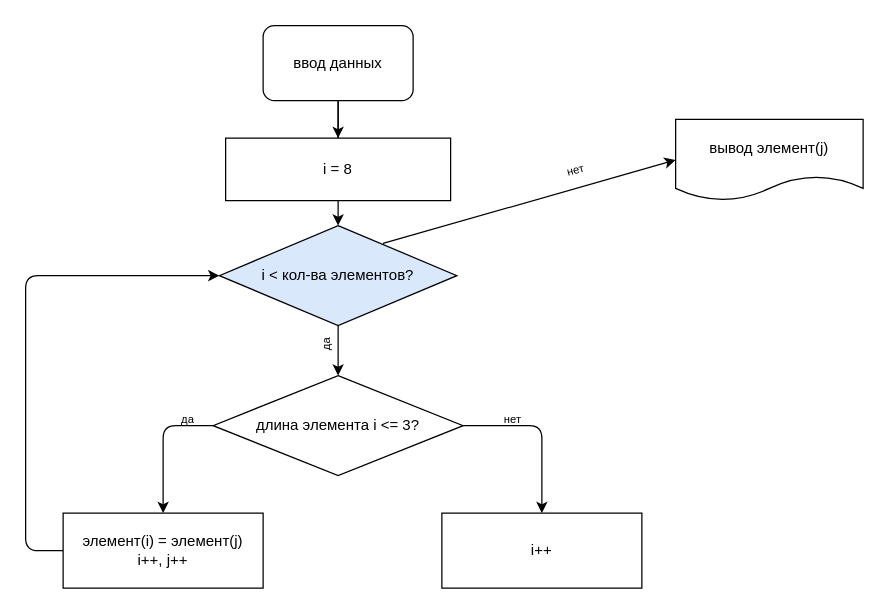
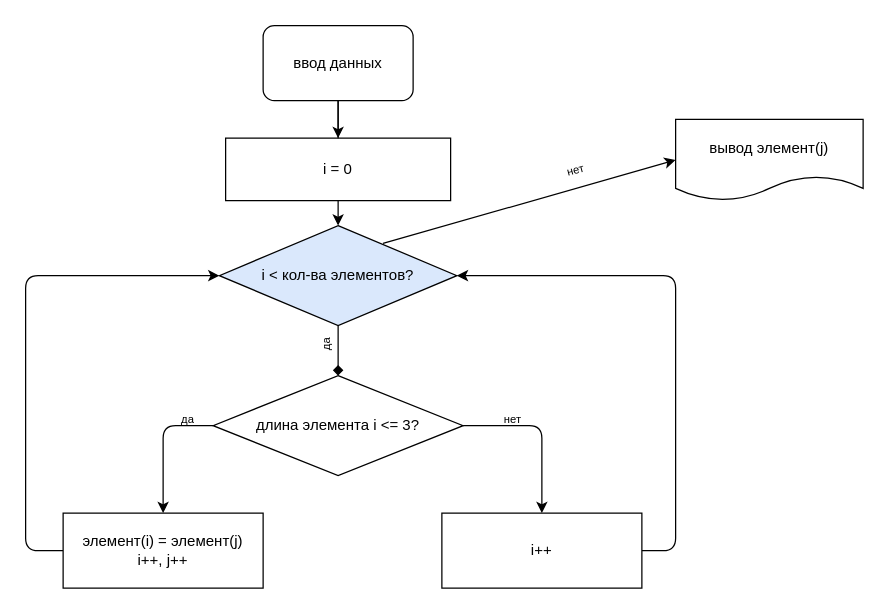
node "i = 8": label "i = 8" -> "i = 0"
edge "i++" -> "i < кол-ва элементов?": added
edge "i < кол-ва элементов?" -> "длина элемента i <= 3?": arrowhead classic -> diamond
